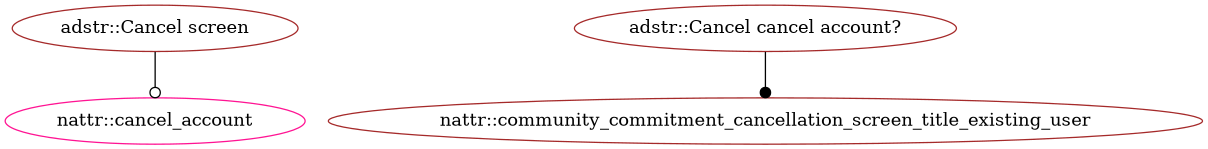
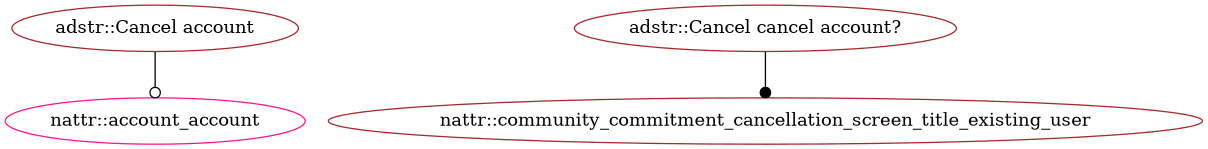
node "adstr::Cancel screen": label "adstr::Cancel screen" -> "adstr::Cancel account"
node "nattr::cancel_account": label "nattr::cancel_account" -> "nattr::account_account"
